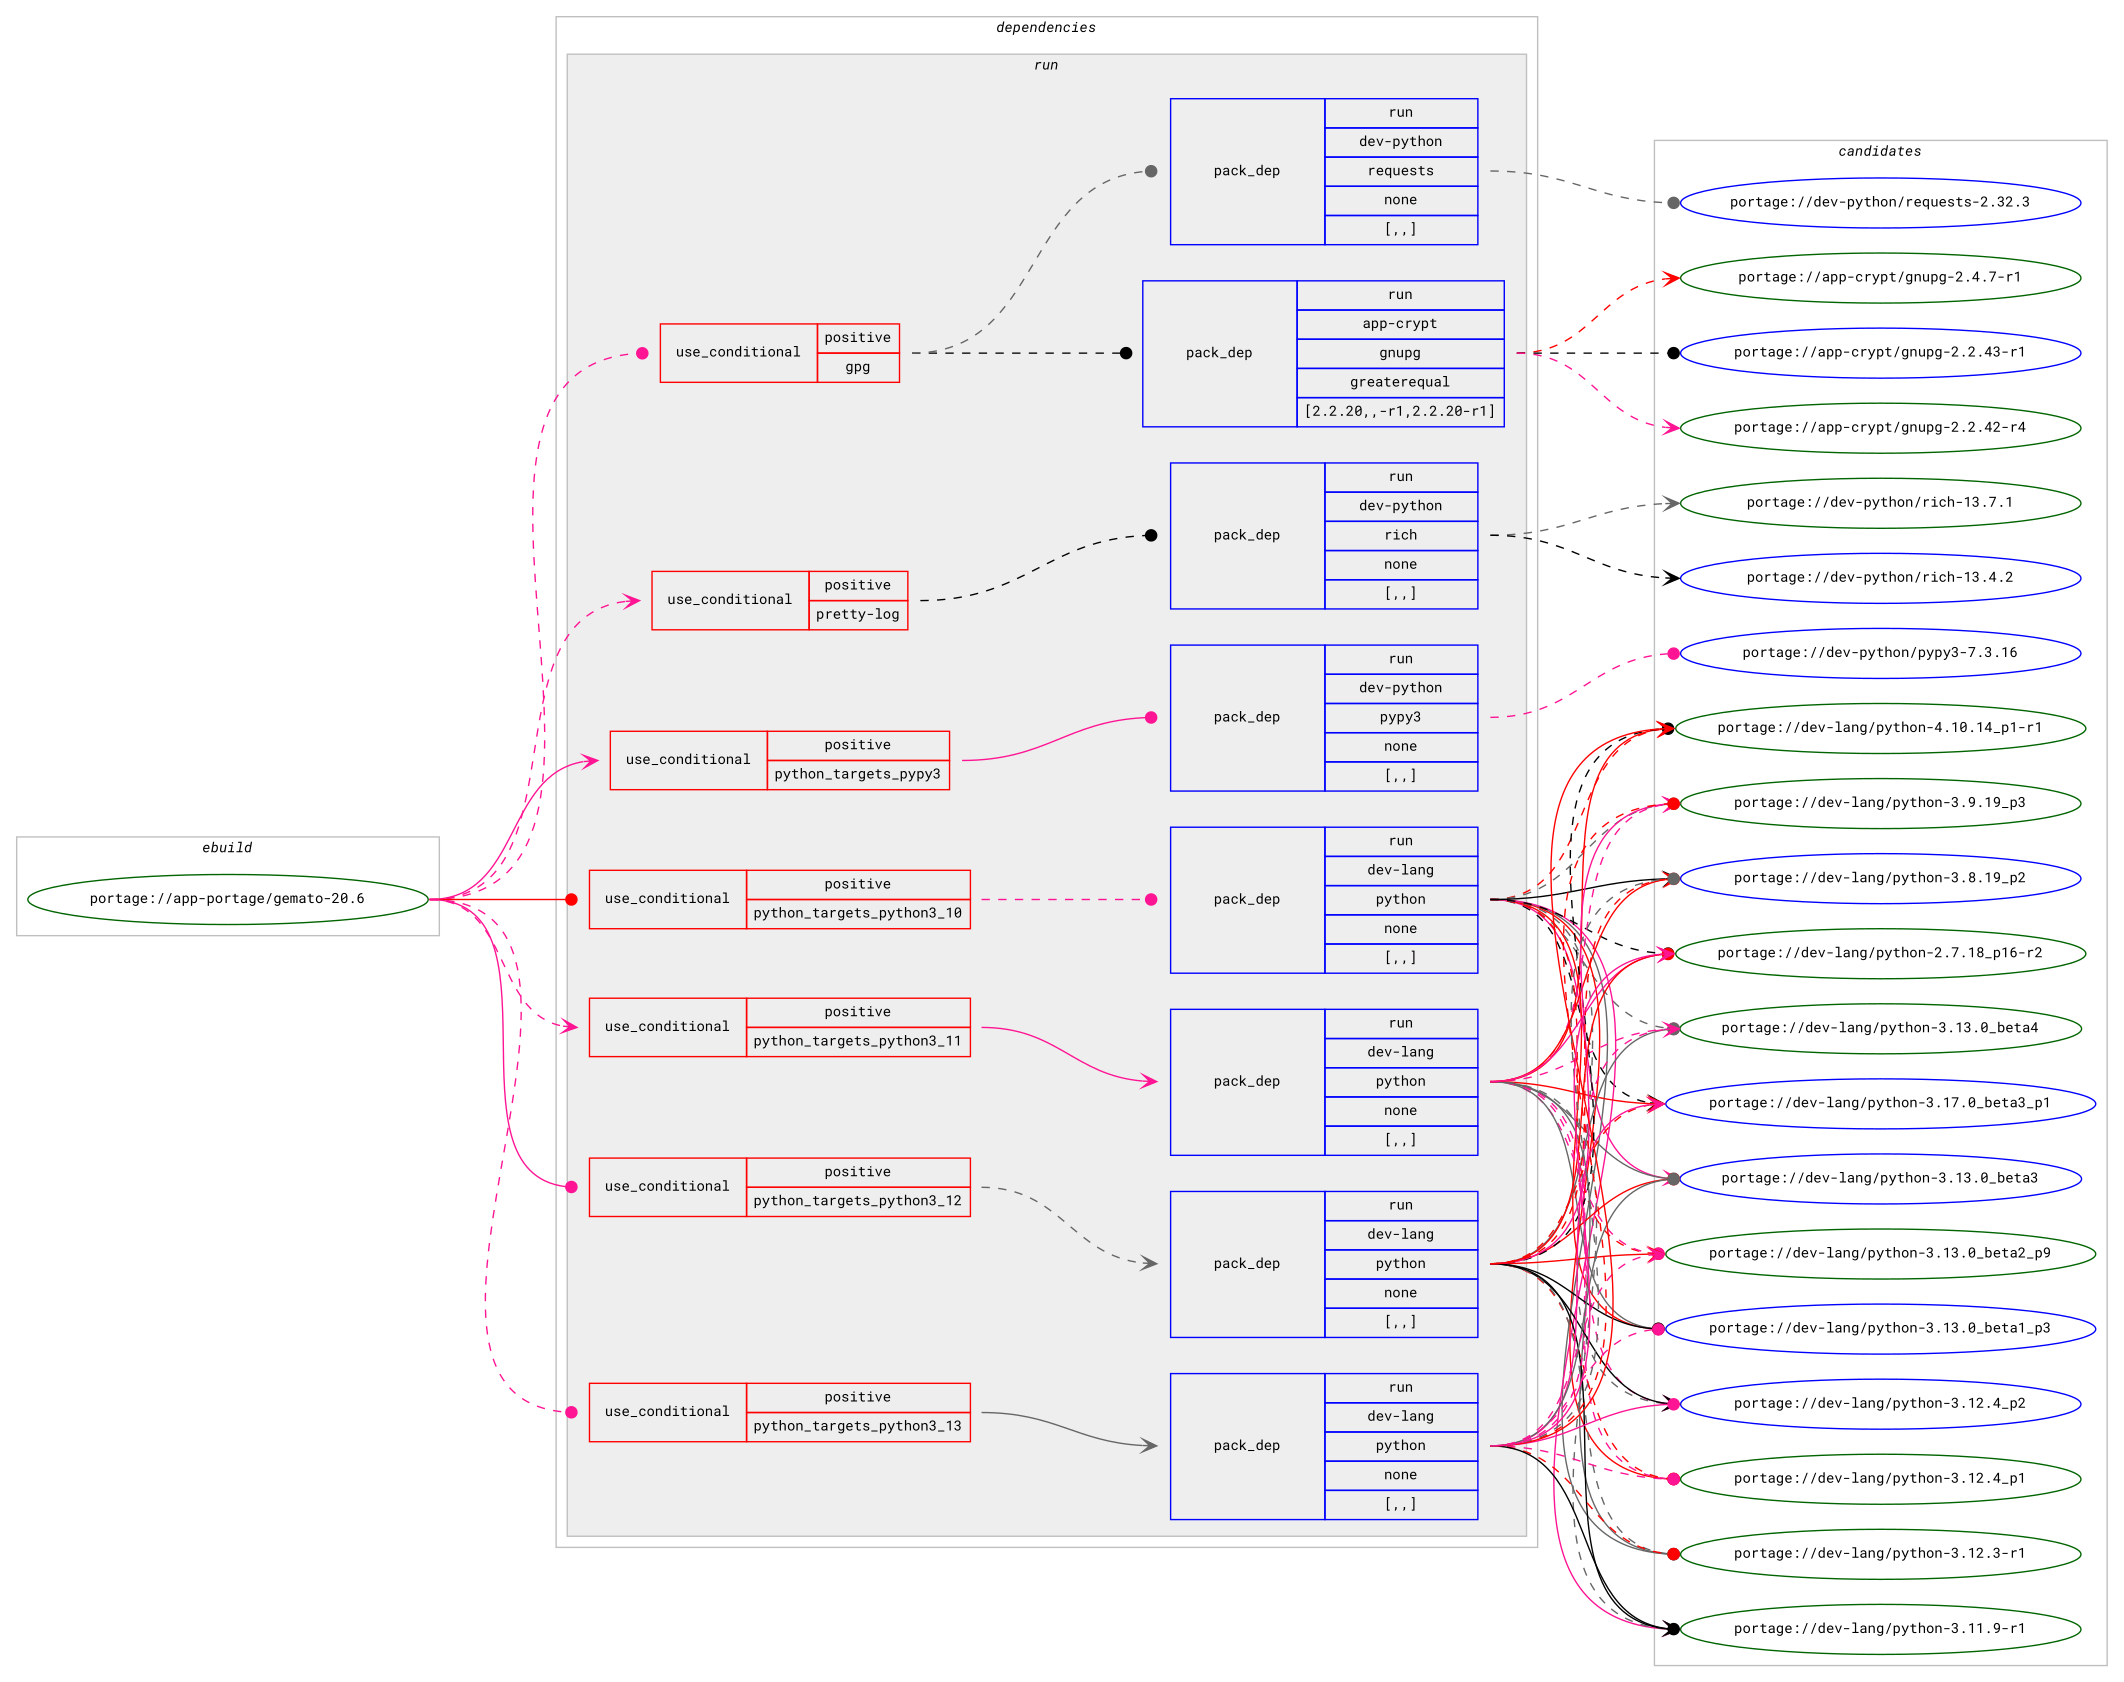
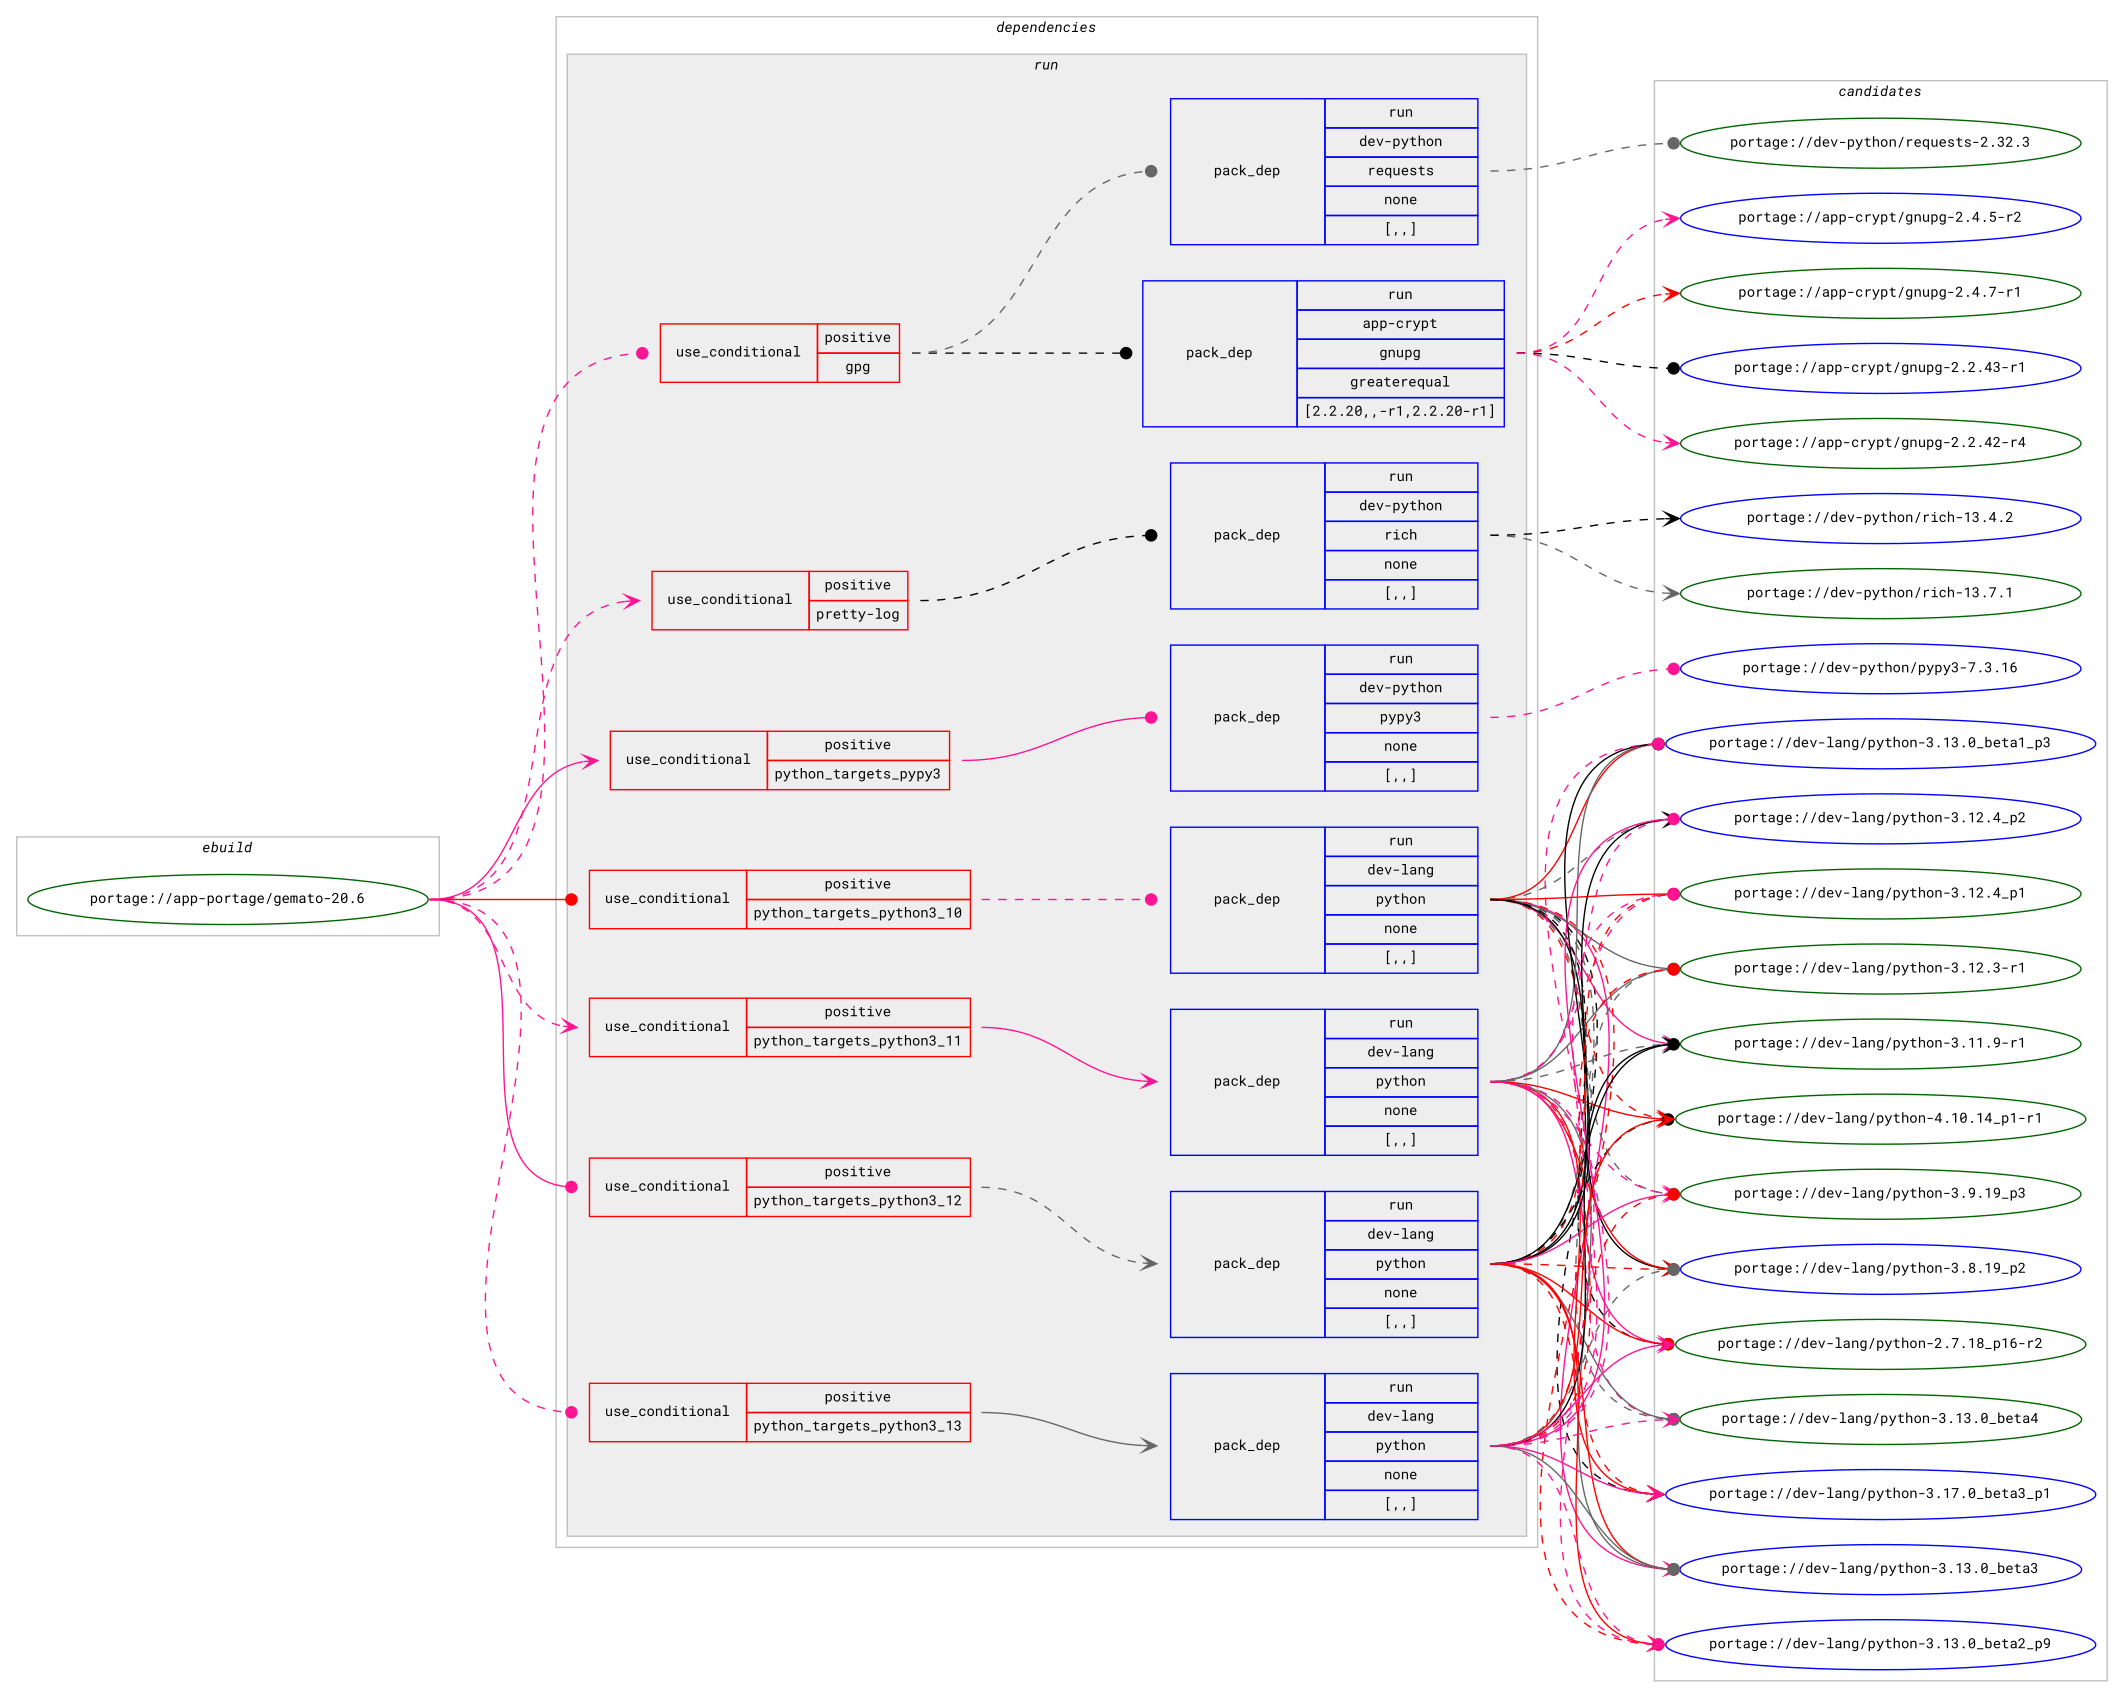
node "portage://dev-python/requests-2.32.3": color blue -> darkgreen
node "portage://app-crypt/gnupg-2.4.5-r2": added
node "portage://dev-lang/python-3.13.0_beta2_p9": color darkgreen -> blue
